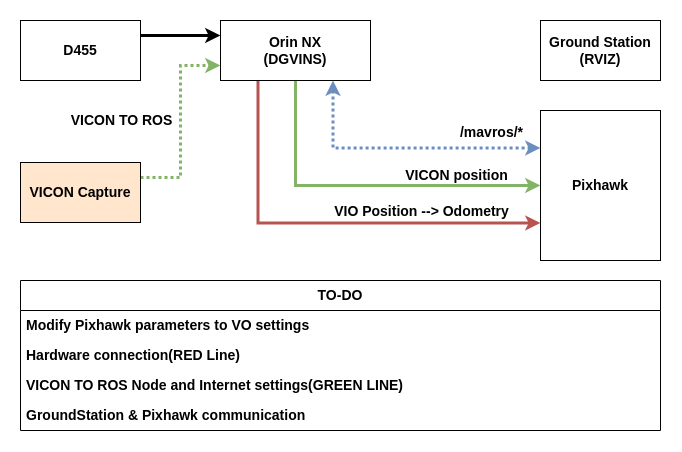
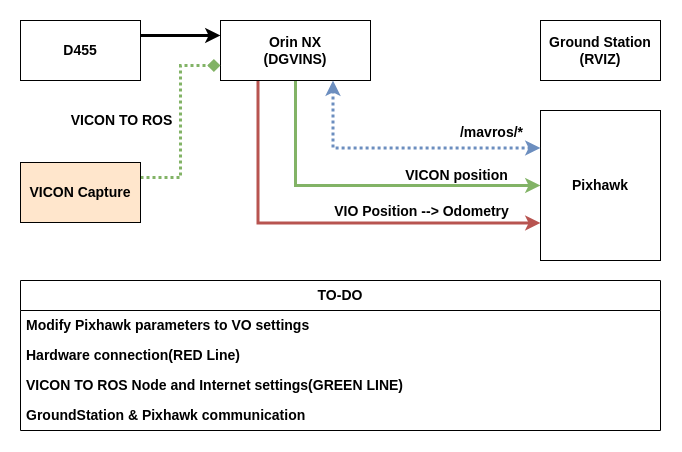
edge "VICON Capture" -> "Orin NX (DGVINS)": arrowhead classic -> diamond
